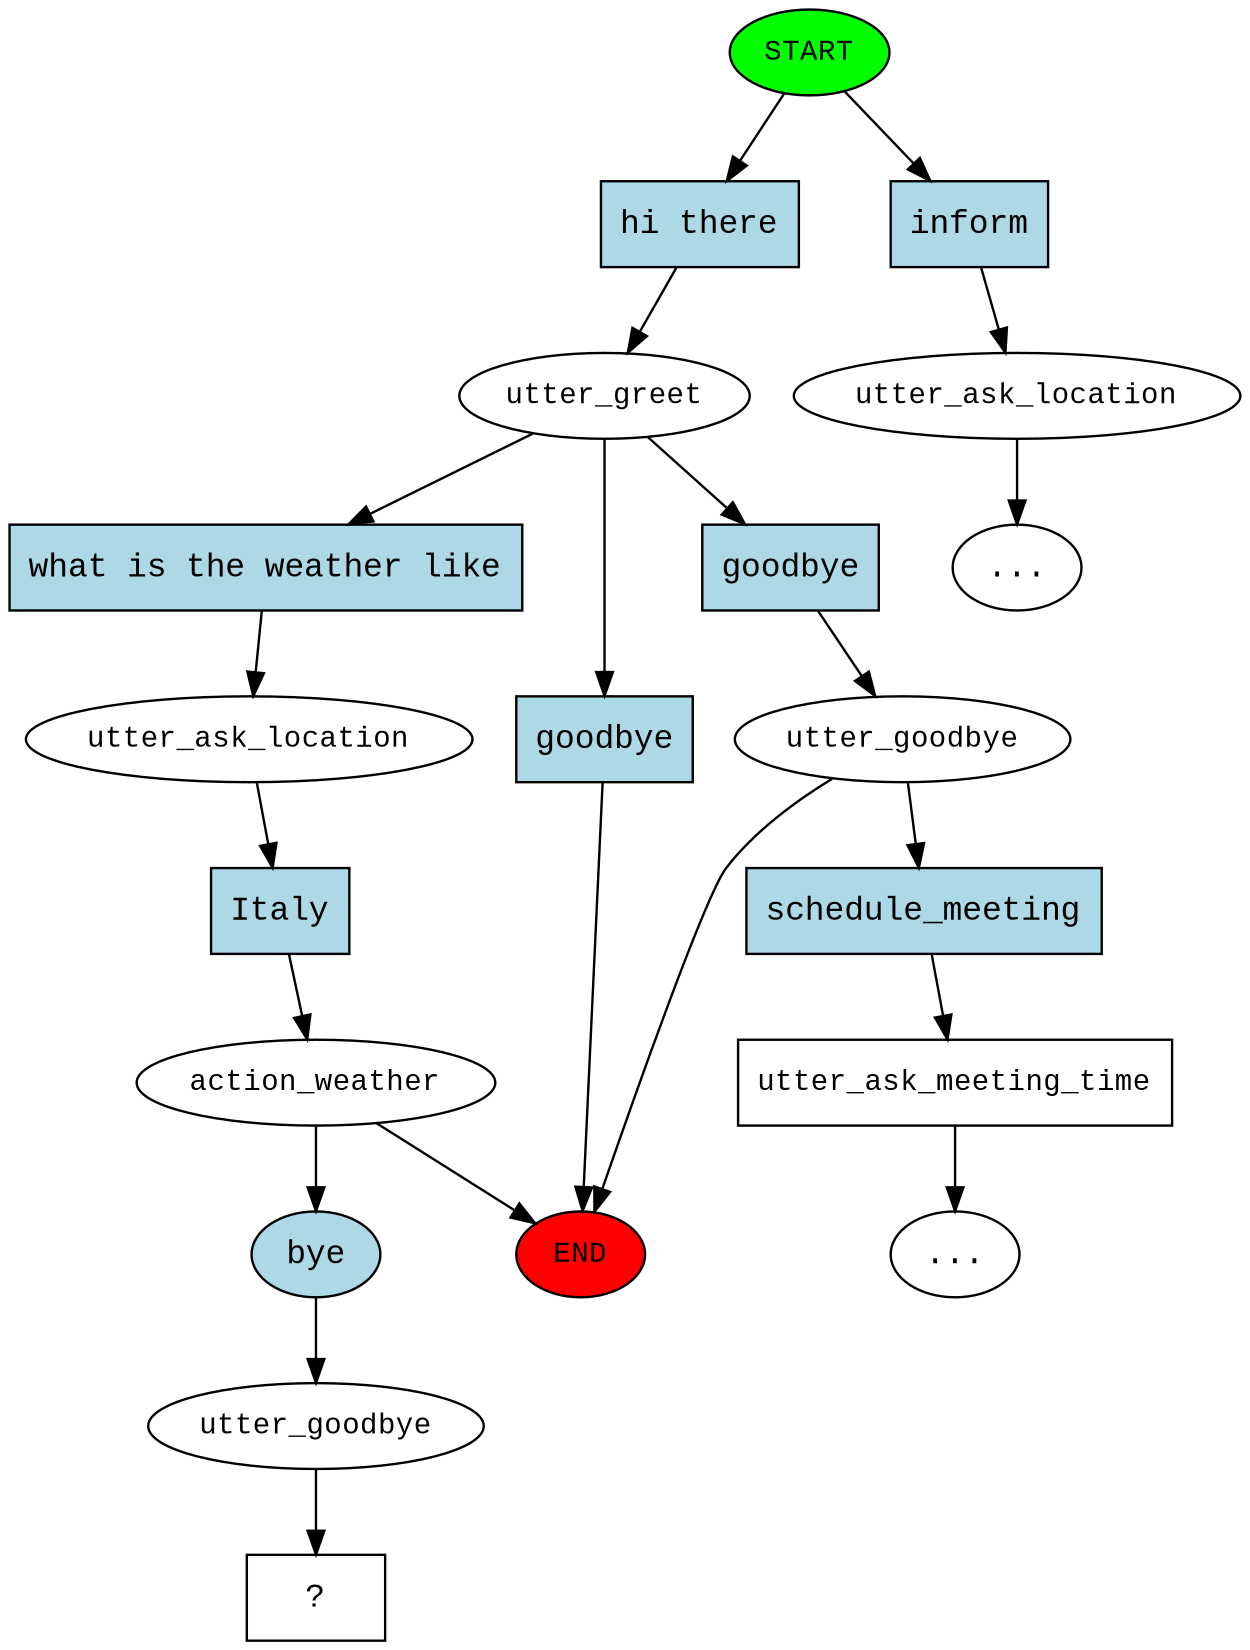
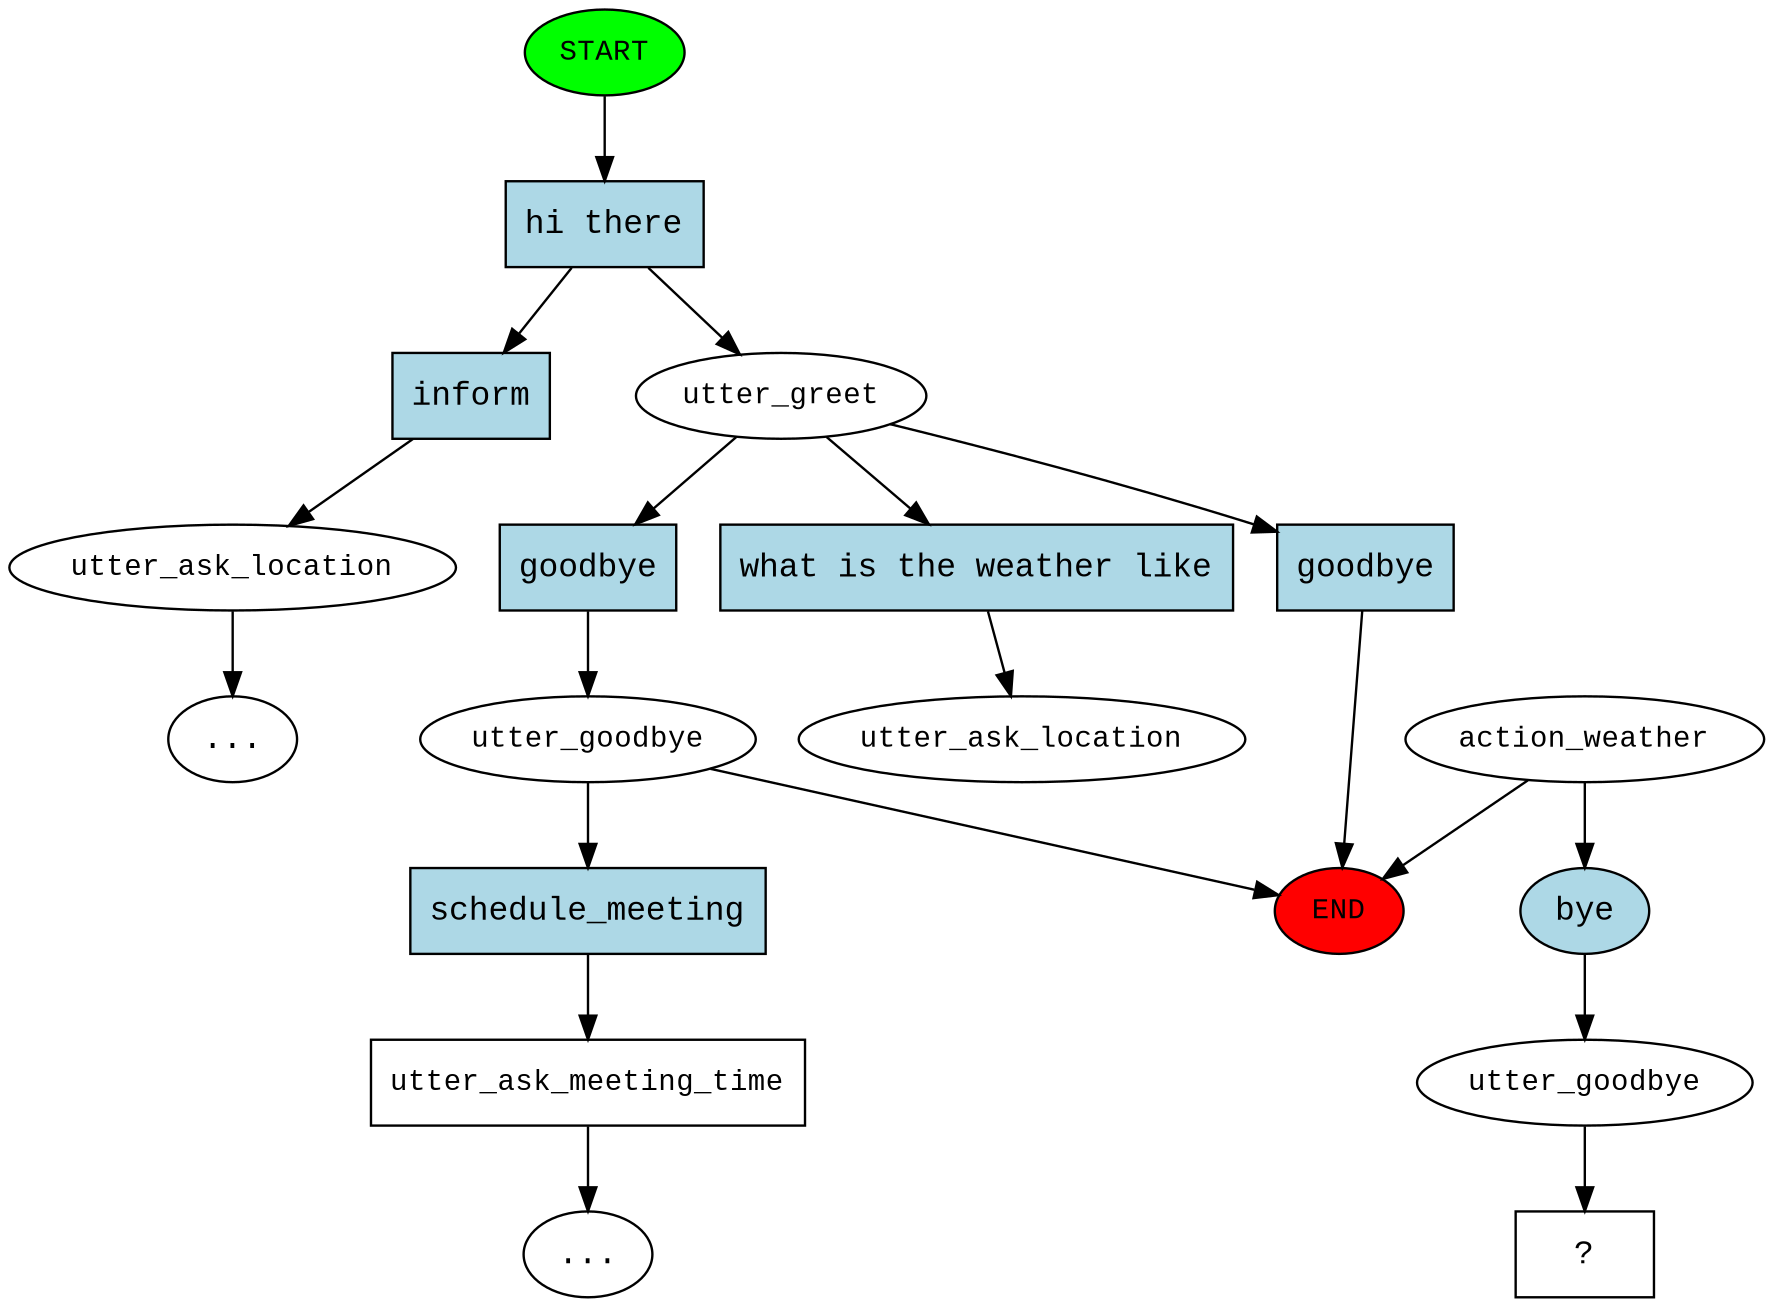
edge "START" -> "inform": now "hi there" -> "inform"
node "Italy": removed
